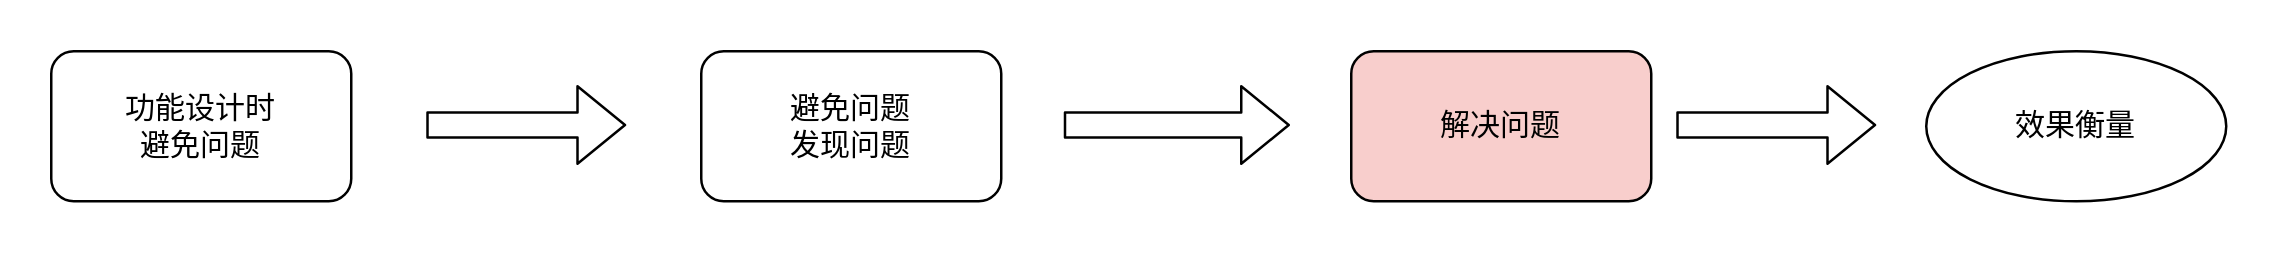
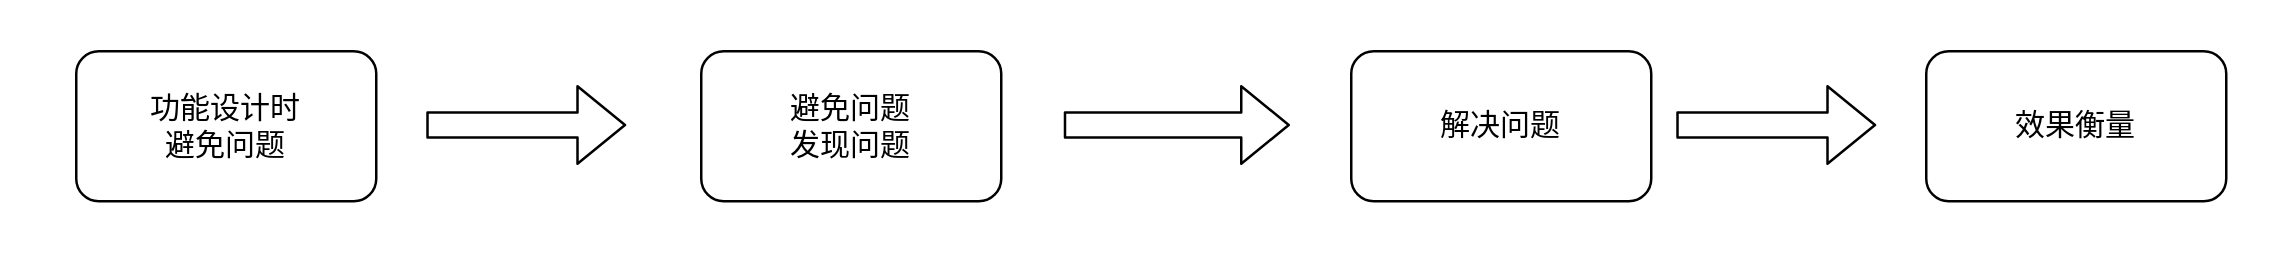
node "功能设计时 避免问题": moved (201, 126) -> (226, 126)
node "解决问题": fillcolor #f8cecc -> #ffffff
node "效果衡量": shape ellipse -> rounded rectangle
